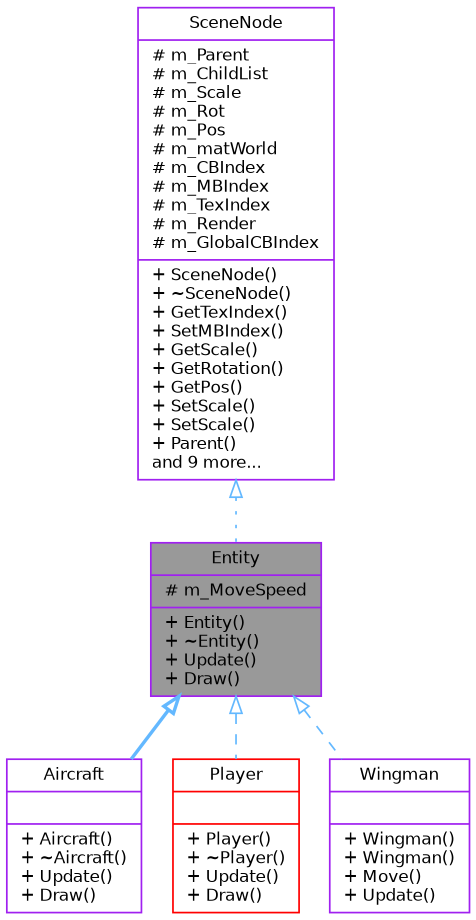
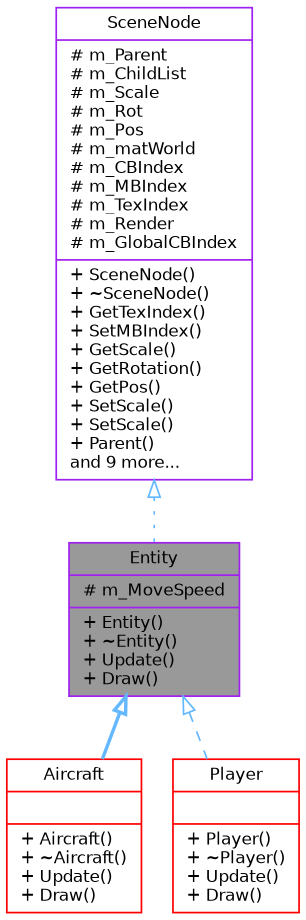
node "Aircraft": color purple -> red
node "Wingman": removed
